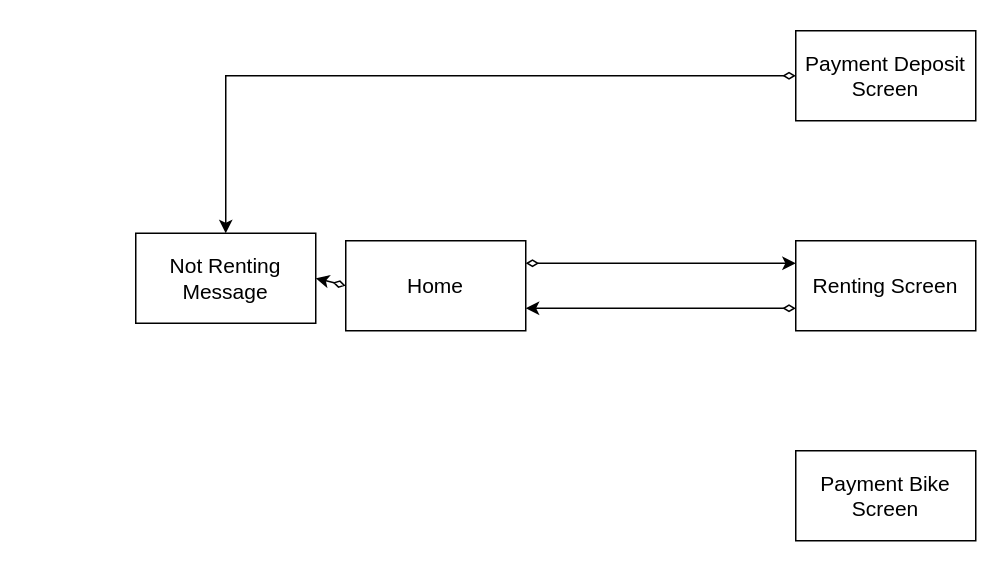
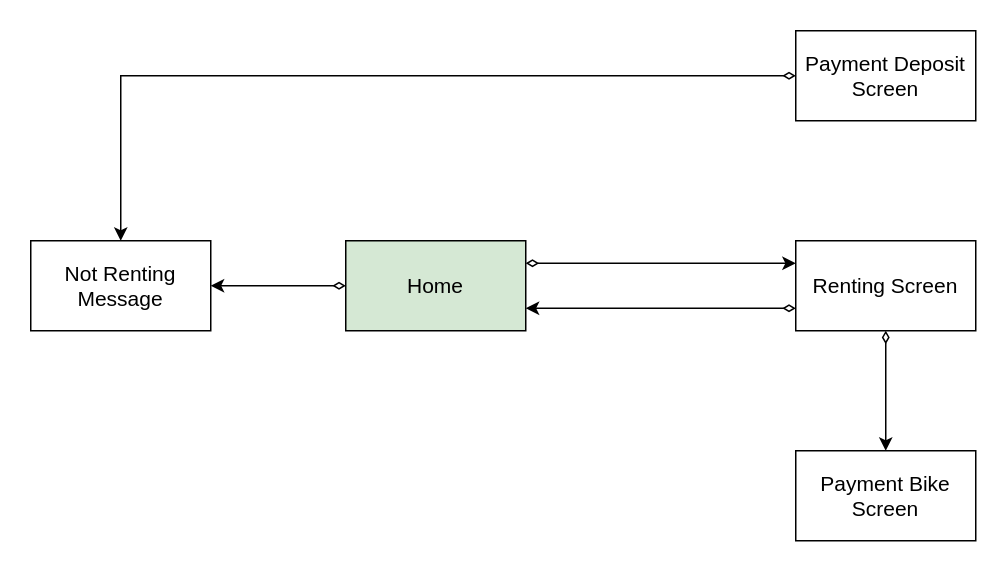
node "Not Renting Message": moved (226, 278) -> (121, 286)
node "Home": fillcolor #ffffff -> #d5e8d4
edge "Renting Screen" -- "Payment Bike Screen": added
